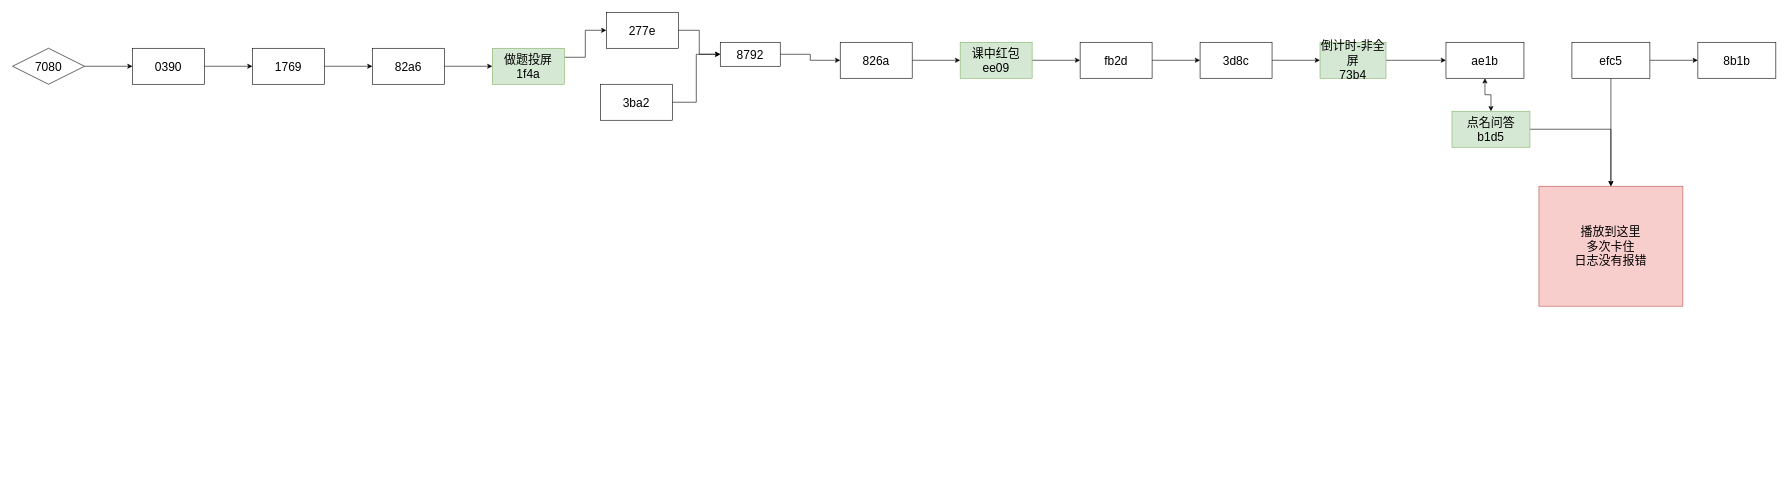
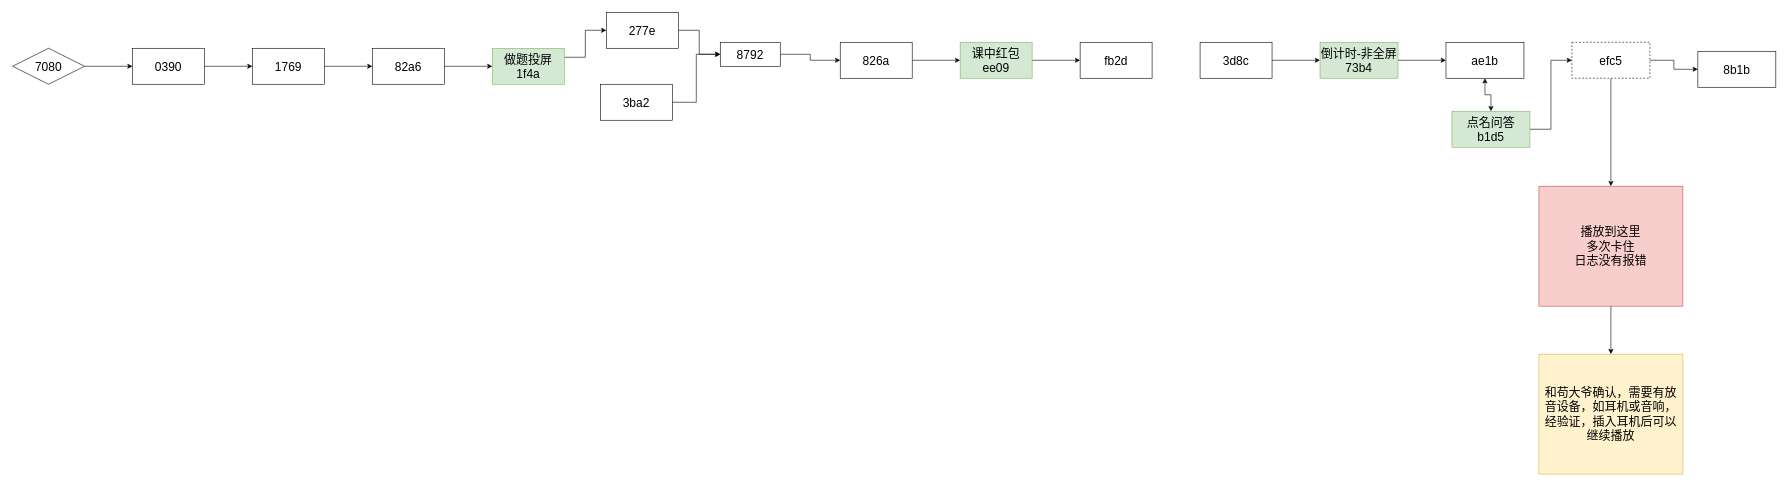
edge "fb2d" -> "3d8c": removed
node "倒计时-非全屏 73b4": size 66x36 -> 78x36
node "efc5": style solid -> dashed
node "8b1b": moved (1737, 60) -> (1737, 69)
edge "点名问答 b1d5" -> "播放到这里 多次卡住 日志没有报错": now "点名问答 b1d5" -> "efc5"
edge "播放到这里 多次卡住 日志没有报错" -> "和苟大爷确认，需要有放音设备，如耳机或音响，经验证，插入耳机后可以继续播放": added
node "和苟大爷确认，需要有放音设备，如耳机或音响，经验证，插入耳机后可以继续播放": added
